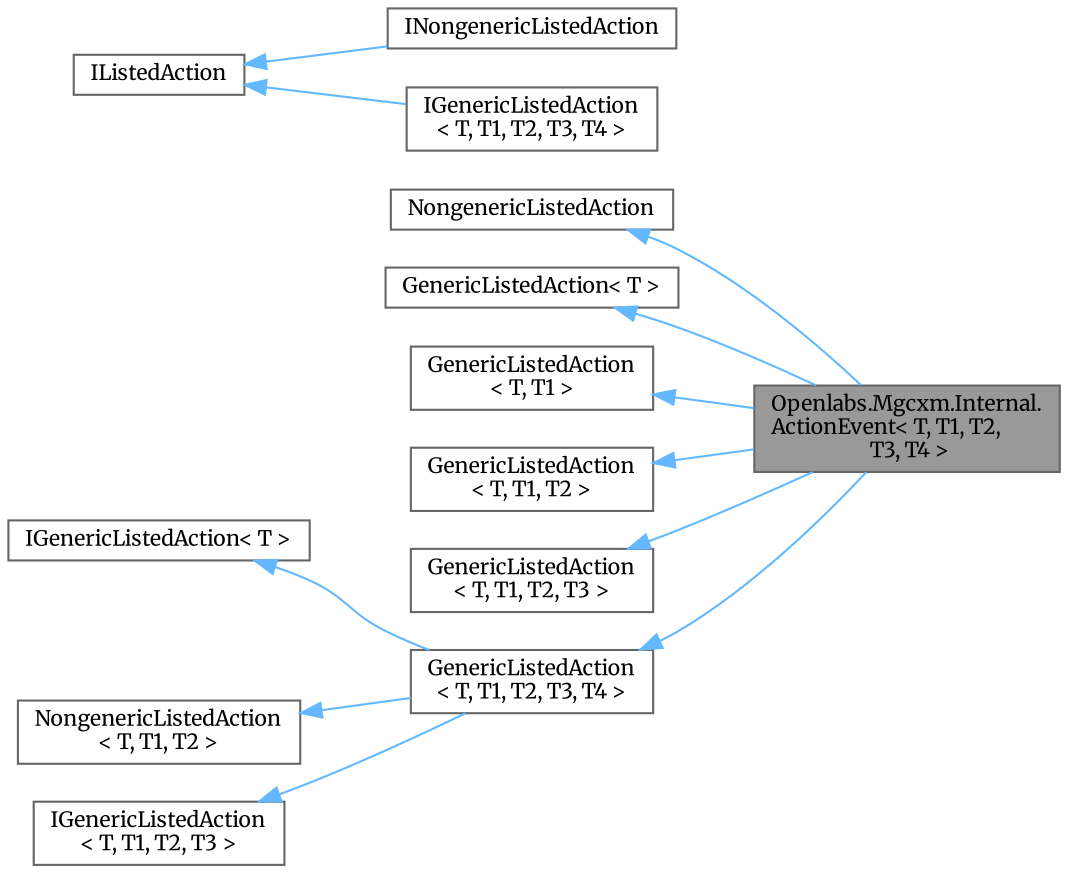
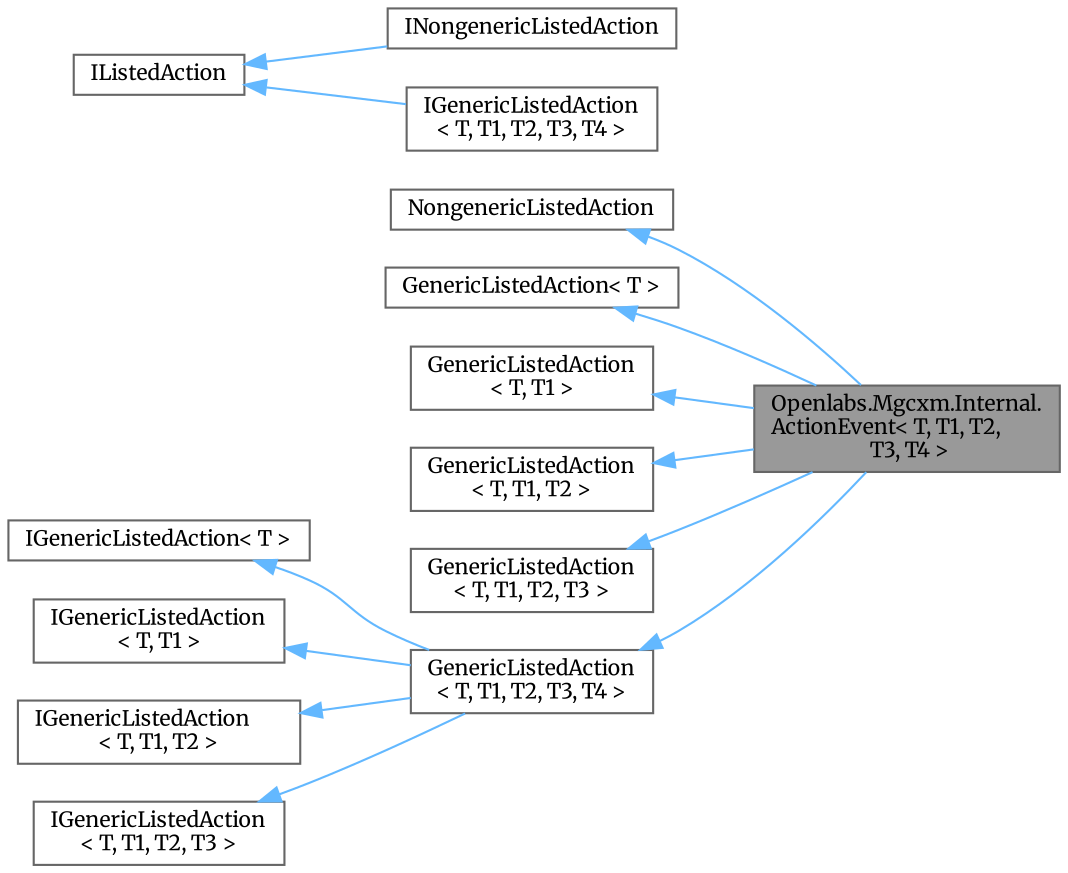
node "IGenericListedAction < T, T1 >": added
node "NongenericListedAction < T, T1, T2 >": label "NongenericListedAction < T, T1, T2 >" -> "IGenericListedAction < T, T1, T2 >"
